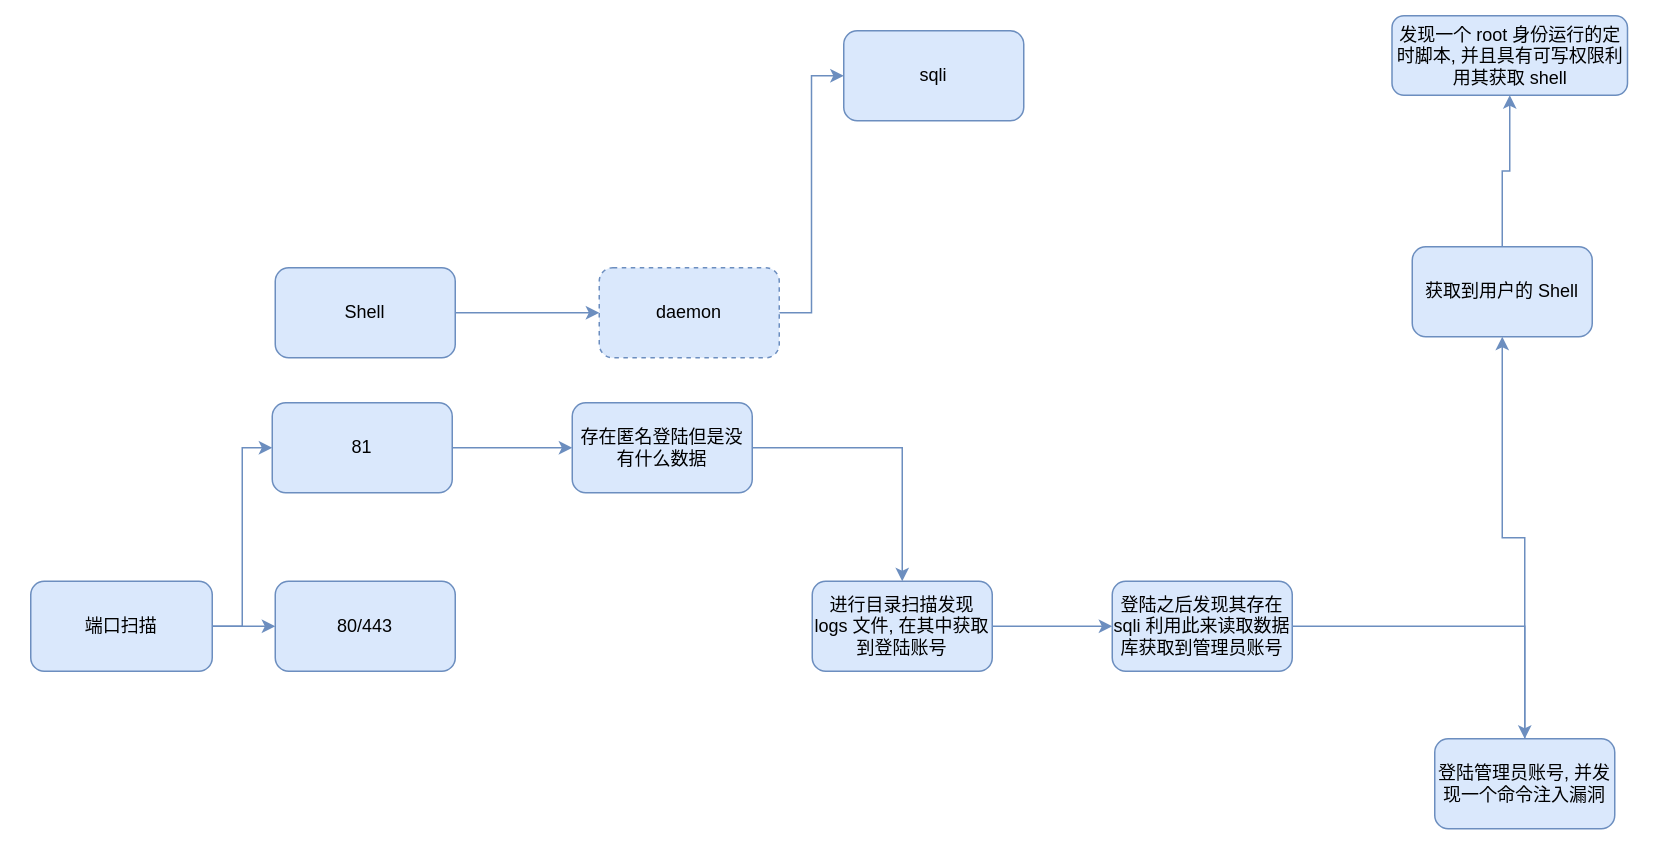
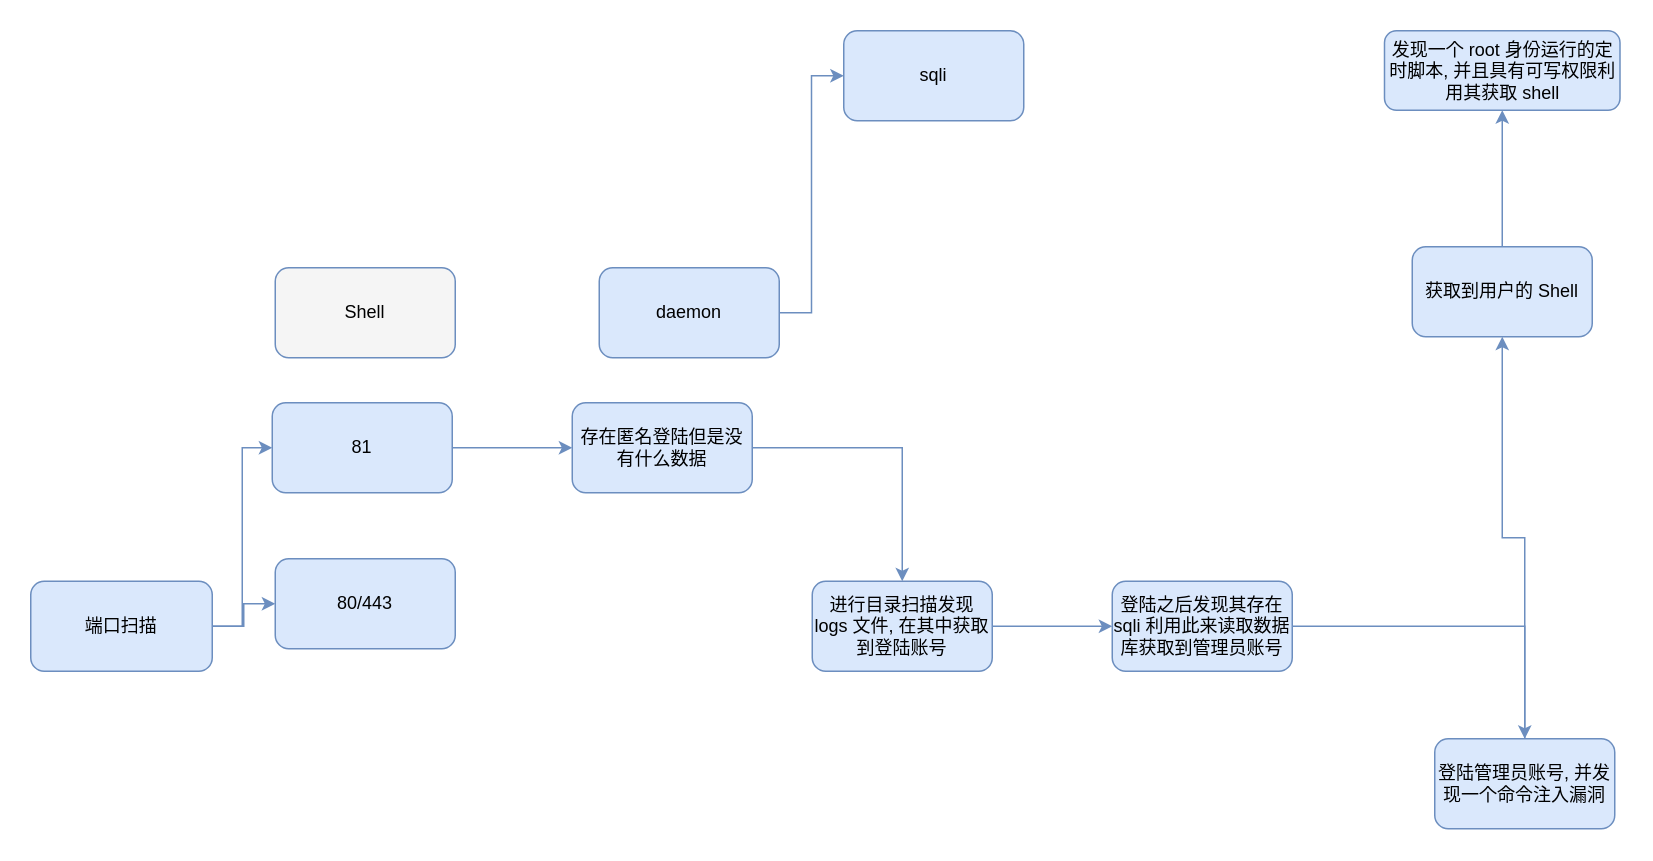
node "发现一个 root 身份运行的定时脚本, 并且具有可写权限利用其获取 shell": moved (1510, 56) -> (1502, 71)
node "Shell": fillcolor #dae8fc -> #f5f5f5
edge "Shell" -> "daemon": removed
node "daemon": style dashed -> solid
node "80/443": moved (365, 626) -> (365, 604)
